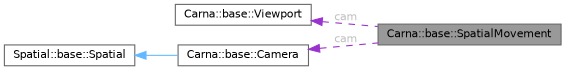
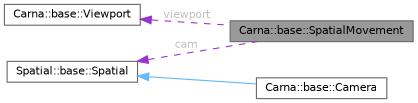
edge "Carna::base::SpatialMovement" -> "Carna::base::Viewport": label " cam" -> " viewport"
edge "Carna::base::SpatialMovement" -> "Carna::base::Camera": now "Carna::base::SpatialMovement" -> "Spatial::base::Spatial"
